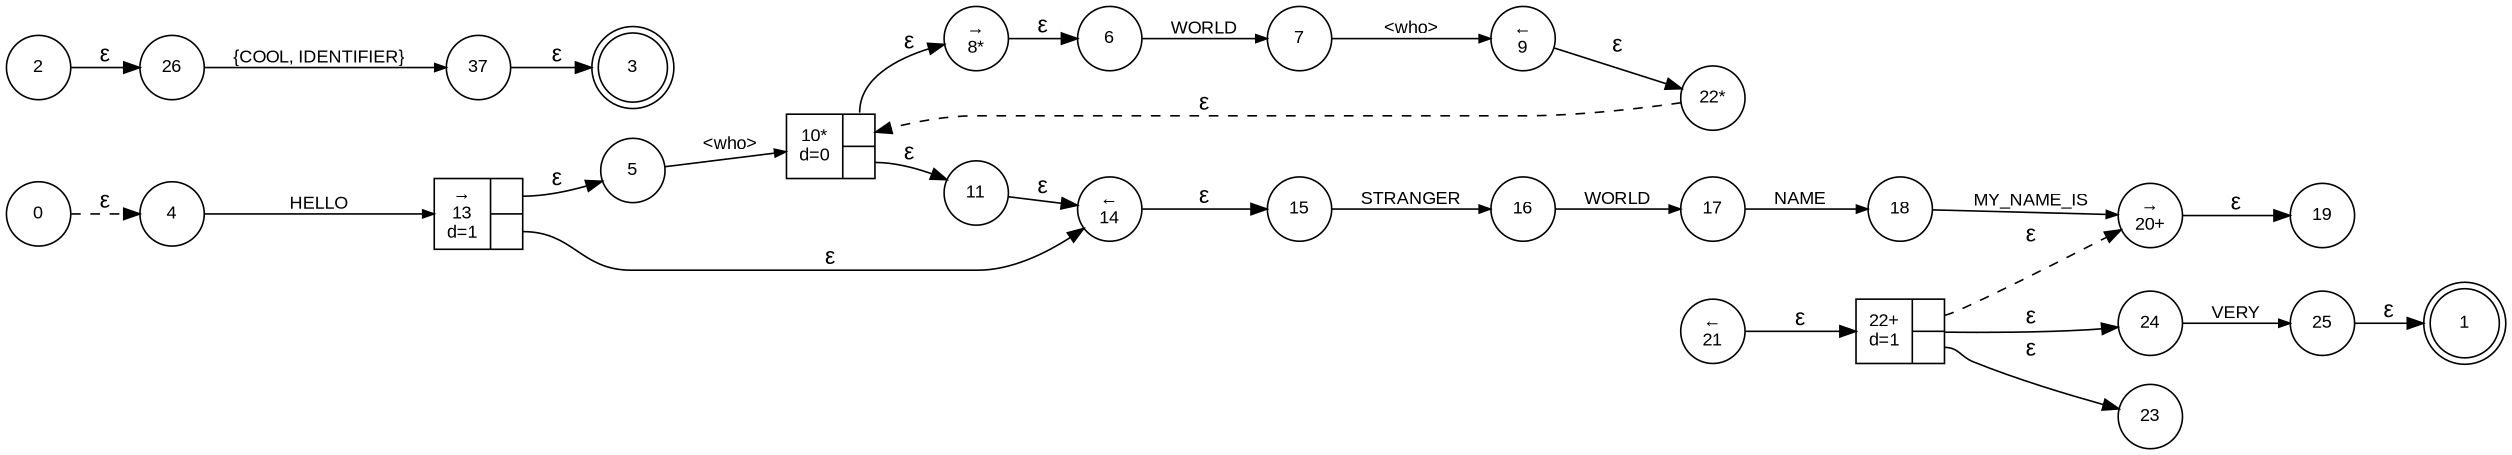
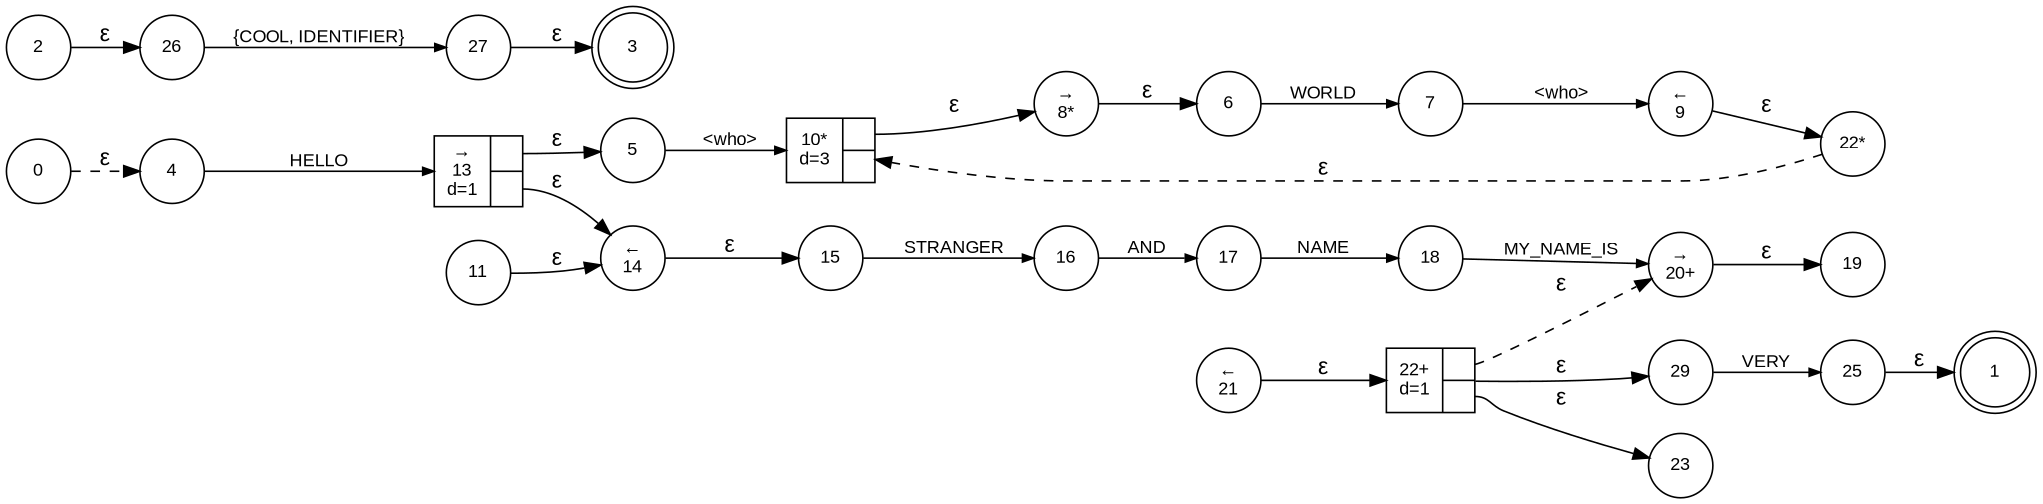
node "37": label "37" -> "27"
node "10*": text "d=0" -> "d=3"
edge "10*" -> "11": removed, label "ε"
edge "16" -> "17": label "WORLD" -> "AND"
node "24": label "24" -> "29"
